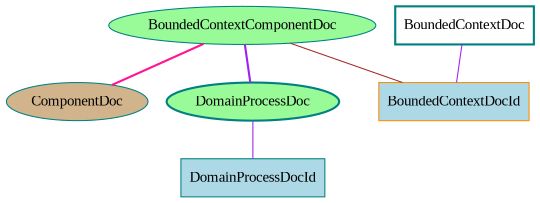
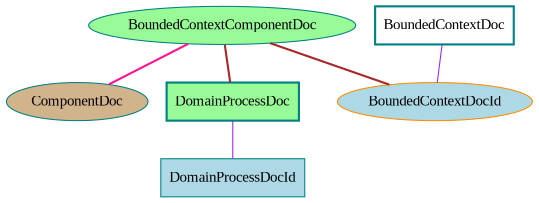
edge "BoundedContextComponentDoc" -- "BoundedContextDocId": style solid -> bold
edge "BoundedContextComponentDoc" -- "DomainProcessDoc": color purple -> brown
node "DomainProcessDoc": shape ellipse -> box
node "BoundedContextDocId": shape box -> ellipse
